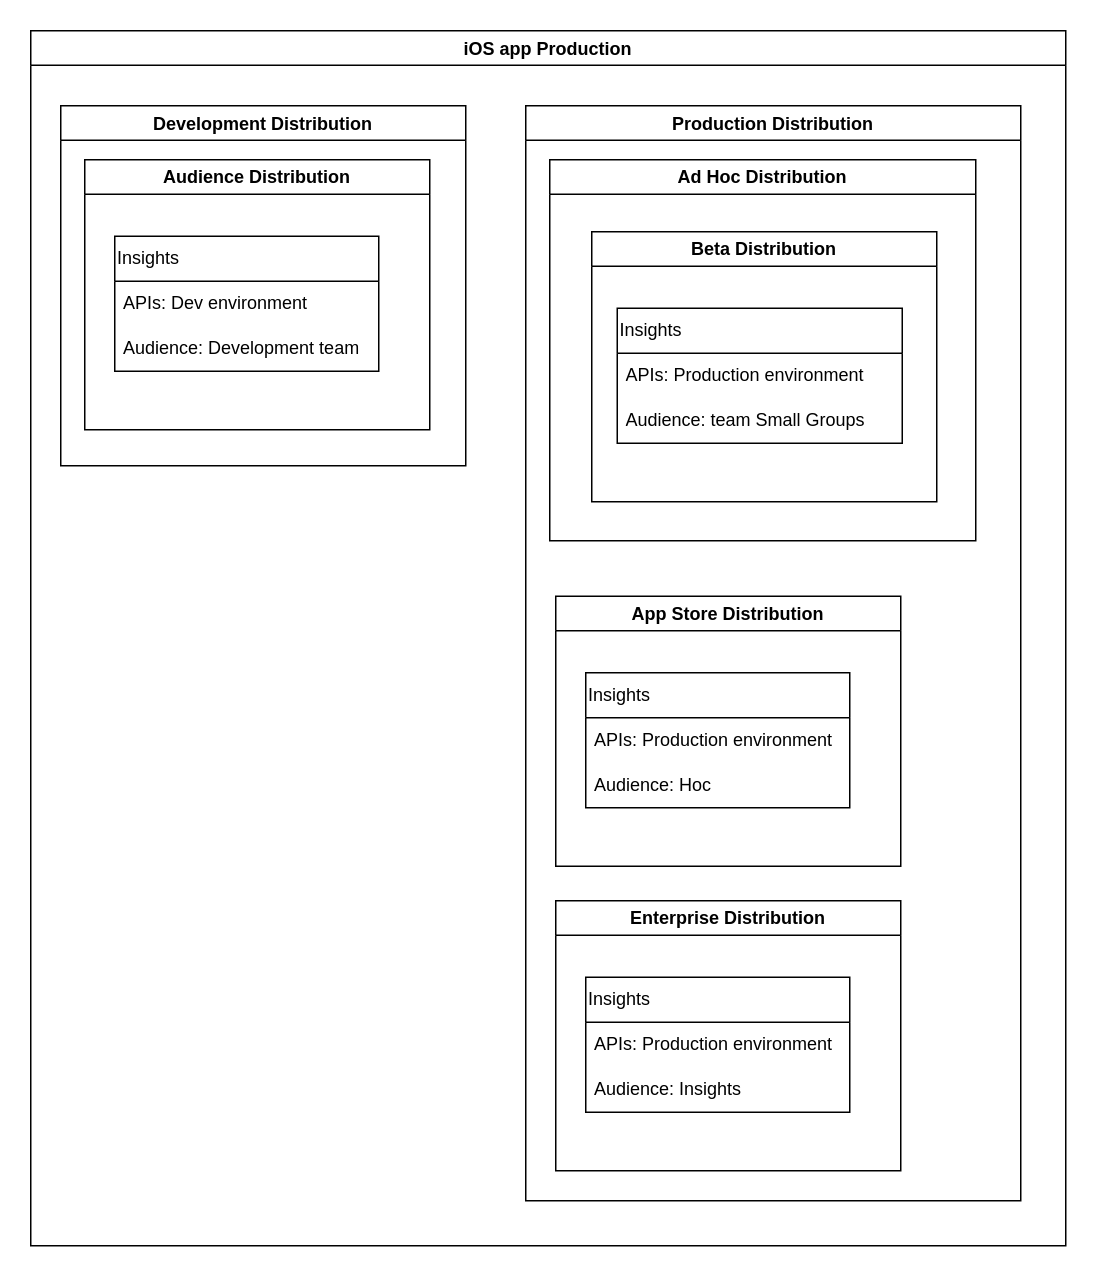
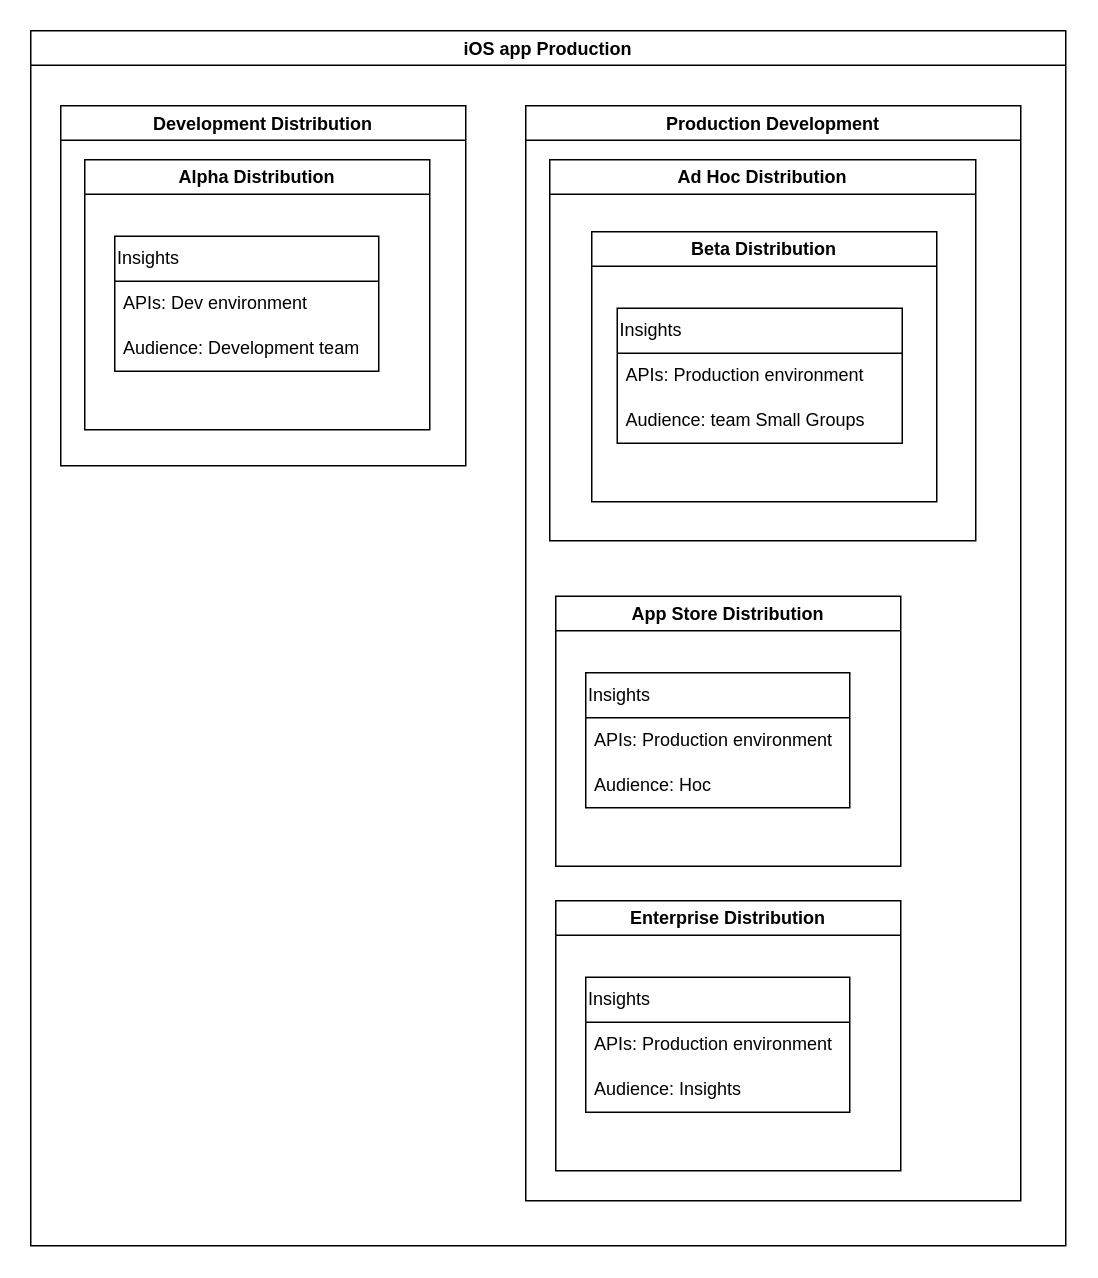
node "Production Distribution": label "Production Distribution" -> "Production Development"
node "Audience Distribution": label "Audience Distribution" -> "Alpha Distribution"
